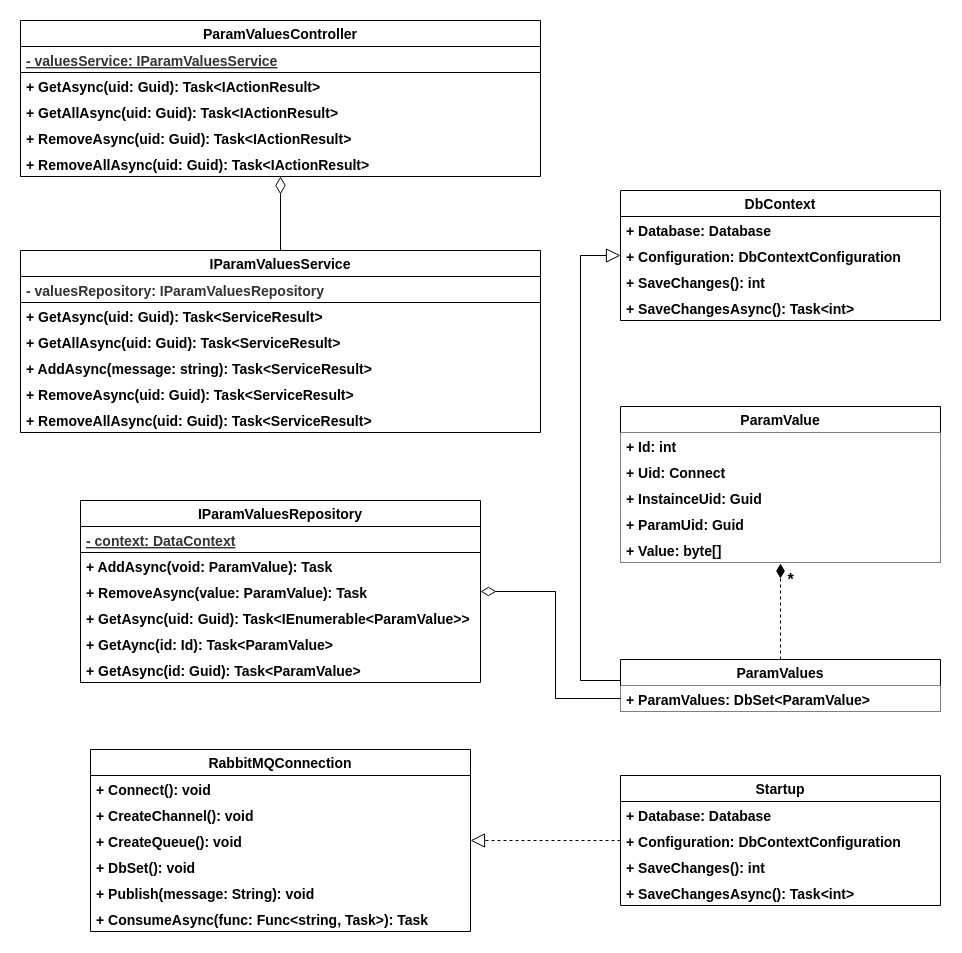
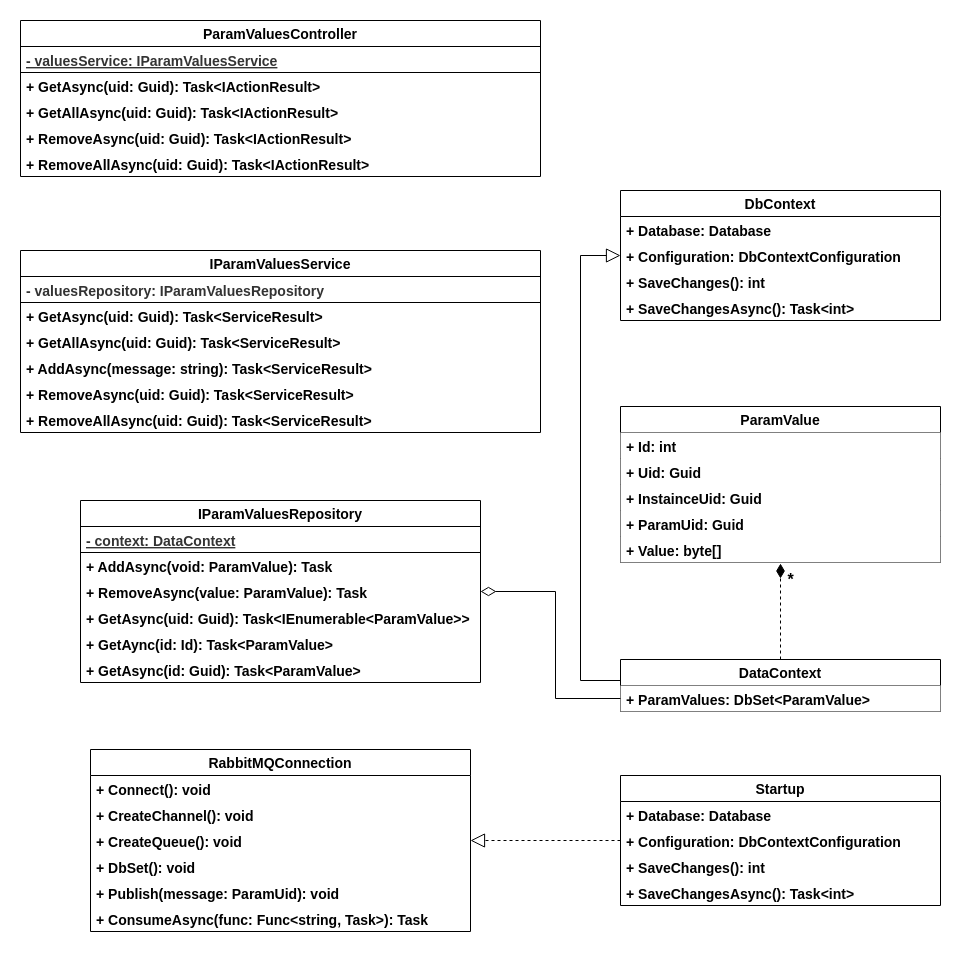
edge "IParamValuesService" -> "ParamValuesController": removed
node "+ Uid: Connect": label "+ Uid: Connect" -> "+ Uid: Guid"
node "ParamValues": label "ParamValues" -> "DataContext"
node "+ Publish(message: String): void": label "+ Publish(message: String): void" -> "+ Publish(message: ParamUid): void"
